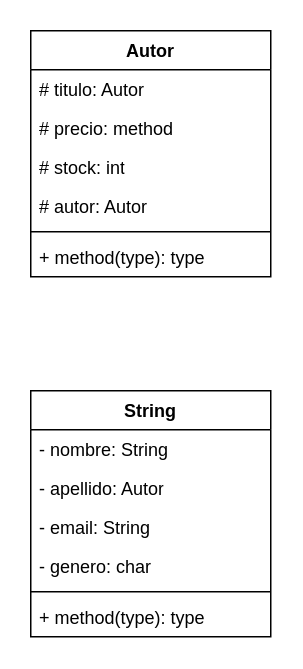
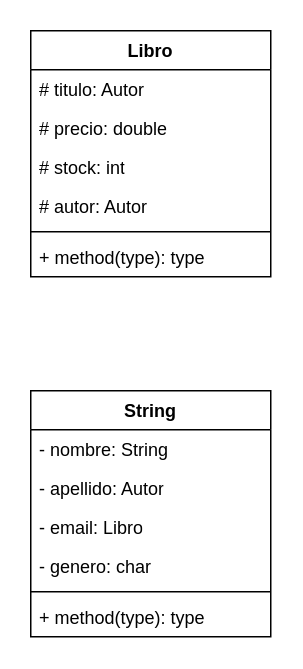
node "Autor": label "Autor" -> "Libro"
node "# precio: method": label "# precio: method" -> "# precio: double"
node "- email: String": label "- email: String" -> "- email: Libro"
